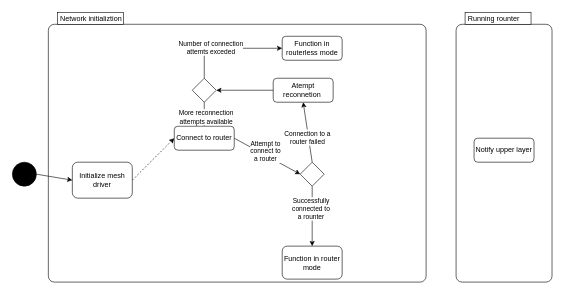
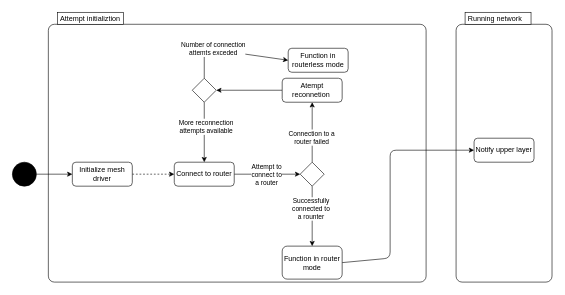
node "Network initializtion": label "Network initializtion" -> "Attempt initializtion"
node "Running rounter": label "Running rounter" -> "Running network"
node "Function in routerless mode": moved (312, 48) -> (318, 60)
node "Atempt reconnetion": moved (303, 90) -> (312, 90)
node "Connect to router": moved (204, 138) -> (204, 174)
node "Initialize mesh driver": size 60x36 -> 60x24
edge "Function in router mode" -> "Notify upper layer": added
